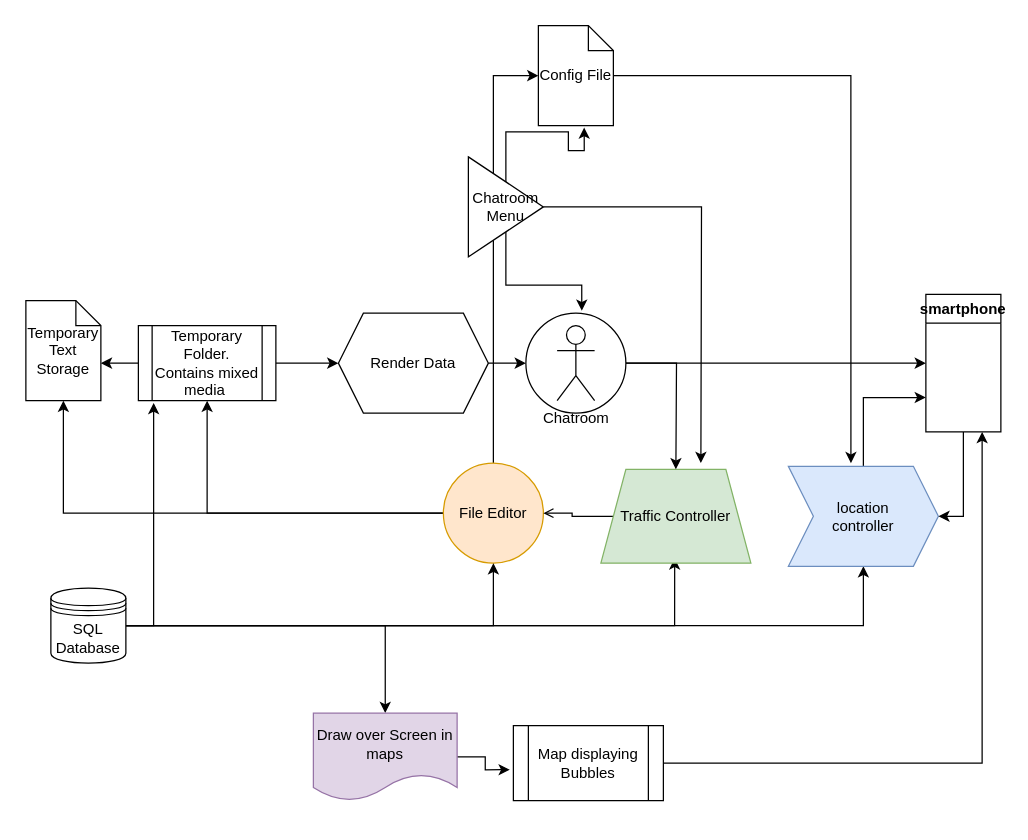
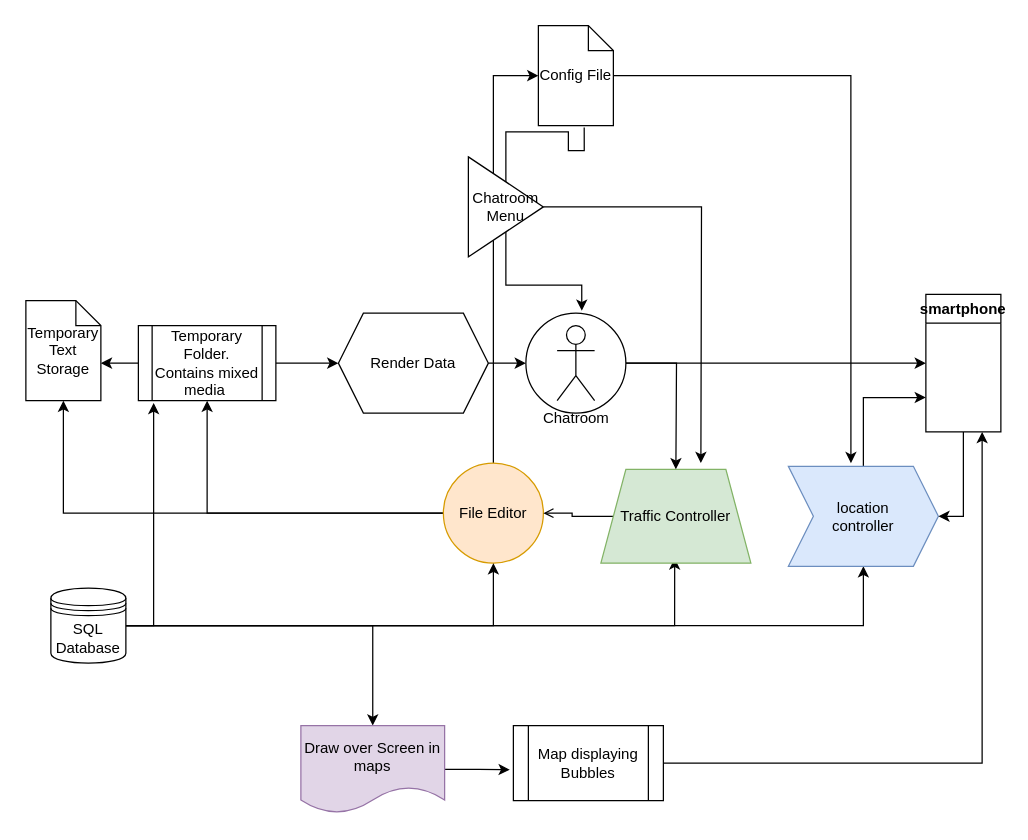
edge "Chatroom Menu" -> "Config File": arrowhead classic -> none
node "Draw over Screen in maps": moved (385, 757) -> (373, 769)
